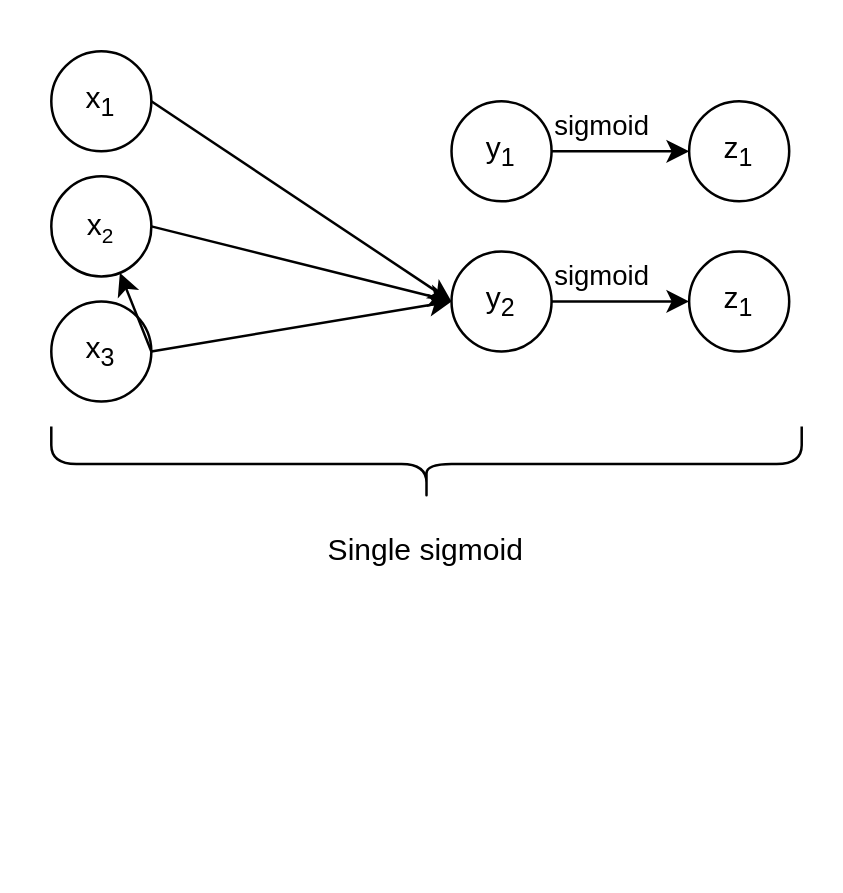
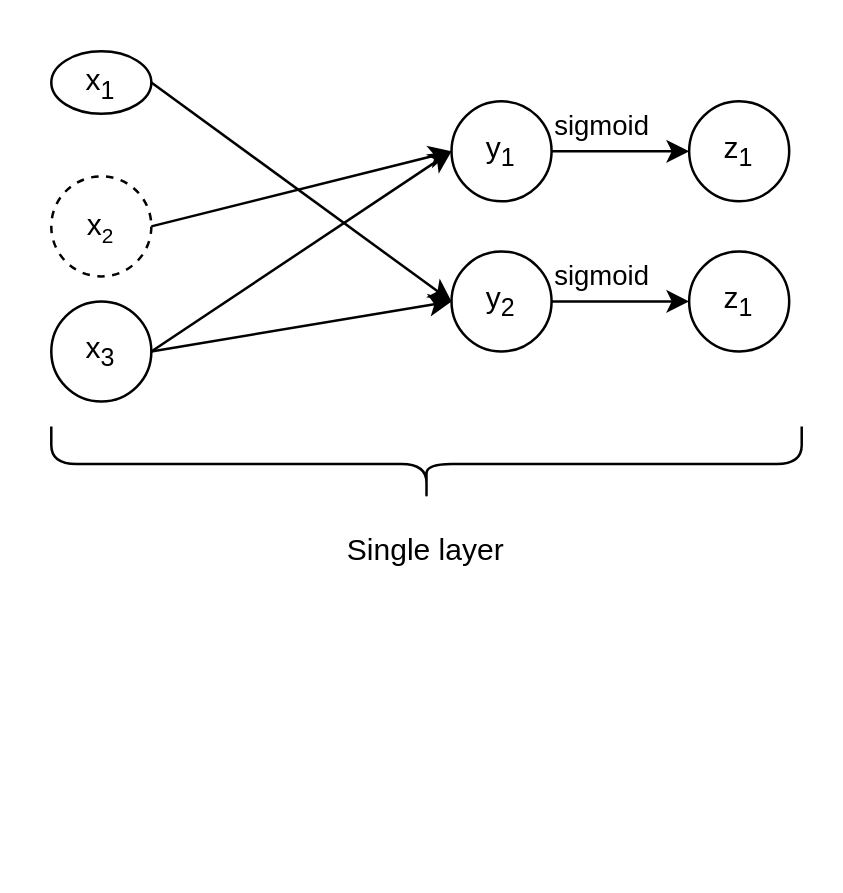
node "x1": size 100x100 -> 100x63
edge "x2" -> "y1": added
node "x2": style solid -> dashed
edge "x2" -> "y2": removed
edge "x3" -> "x2": now "x3" -> "y1"
node "Single sigmoid": label "Single sigmoid" -> "Single layer"
